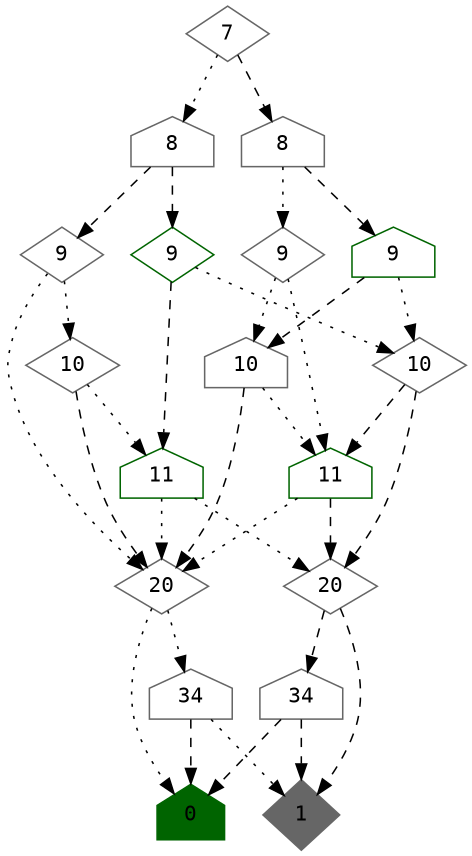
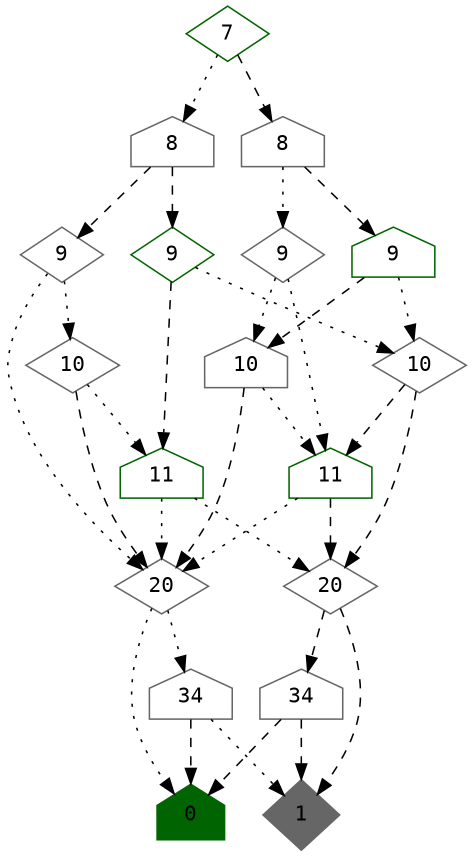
node "7": color gray40 -> darkgreen
